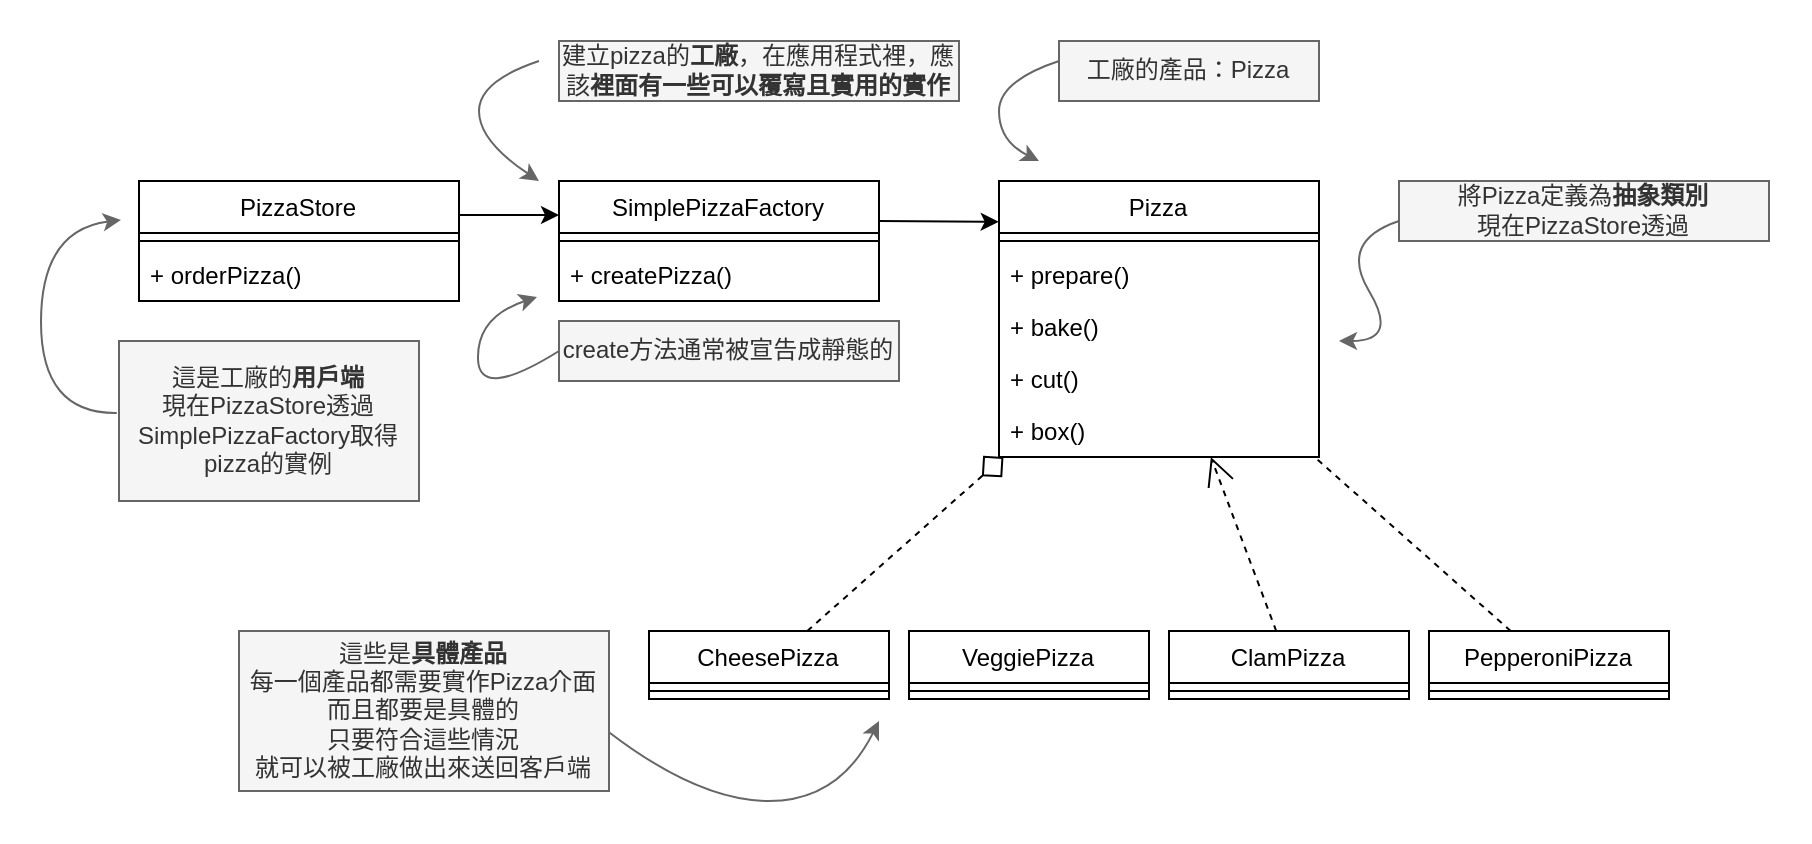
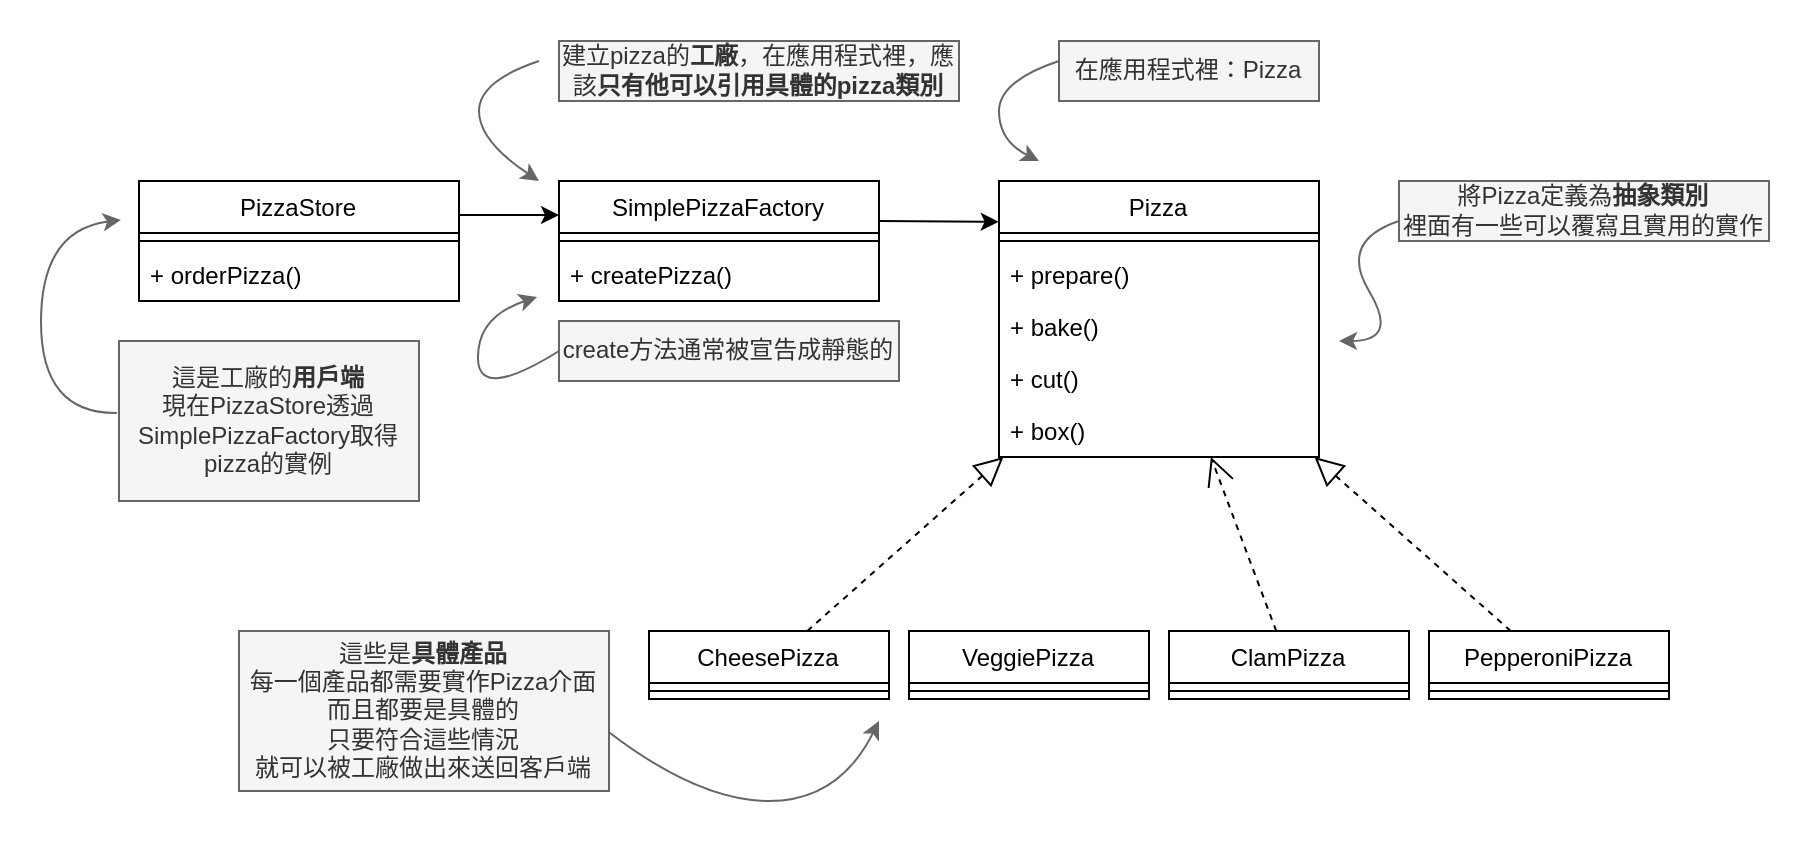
node "建立pizza的工廠，在應用程式裡，應該裡面有一些可以覆寫且實用的實作": label "建立pizza的工廠，在應用程式裡，應該裡面有一些可以覆寫且實用的實作" -> "建立pizza的工廠，在應用程式裡，應該只有他可以引用具體的pizza類別"
node "工廠的產品：Pizza": label "工廠的產品：Pizza" -> "在應用程式裡：Pizza"
node "將Pizza定義為抽象類別 現在PizzaStore透過": label "將Pizza定義為抽象類別 現在PizzaStore透過" -> "將Pizza定義為抽象類別 裡面有一些可以覆寫且實用的實作"
edge "Pizza" -- "PepperoniPizza": arrowhead none -> block
edge "CheesePizza" -> "Pizza": arrowhead diamond -> block
